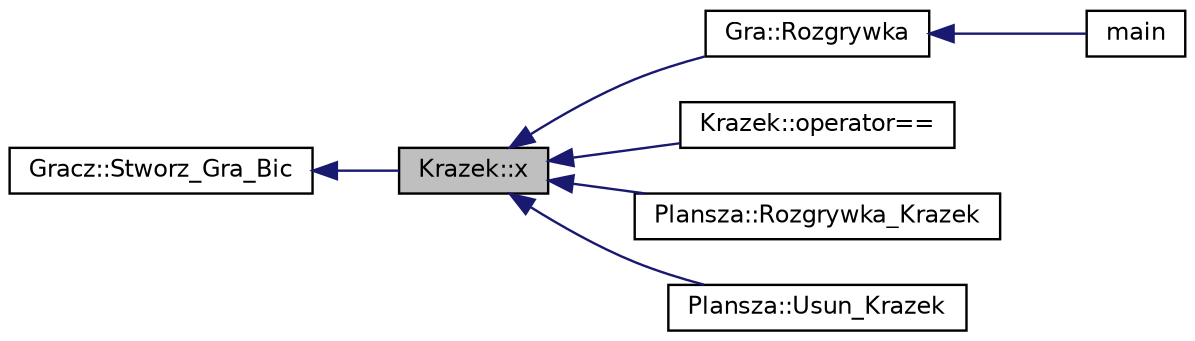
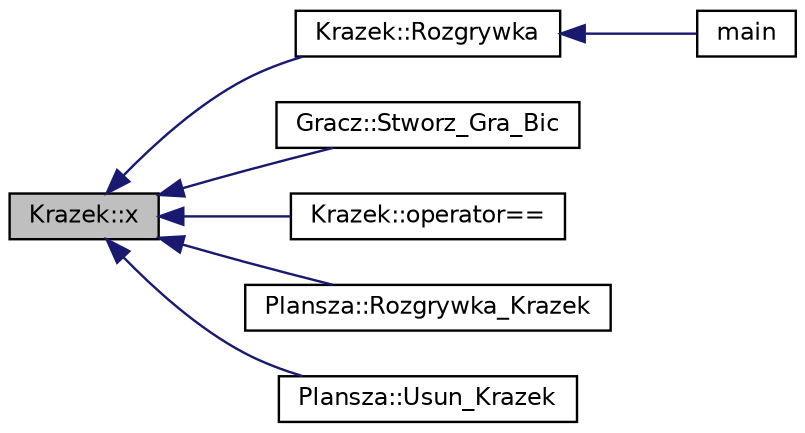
node "Gra::Rozgrywka": label "Gra::Rozgrywka" -> "Krazek::Rozgrywka"
edge "Krazek::x" -> "Gracz::Stworz_Gra_Bic": reversed
